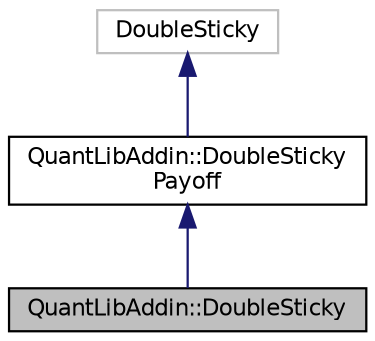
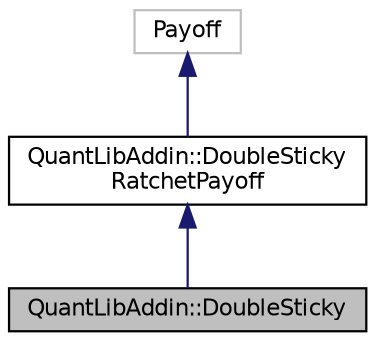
node "DoubleSticky": label "DoubleSticky" -> "Payoff"
node "QuantLibAddin::DoubleSticky Payoff": label "QuantLibAddin::DoubleSticky Payoff" -> "QuantLibAddin::DoubleSticky RatchetPayoff"
